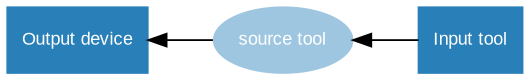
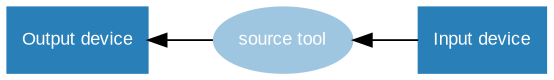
node "Input tool": label "Input tool" -> "Input device"
